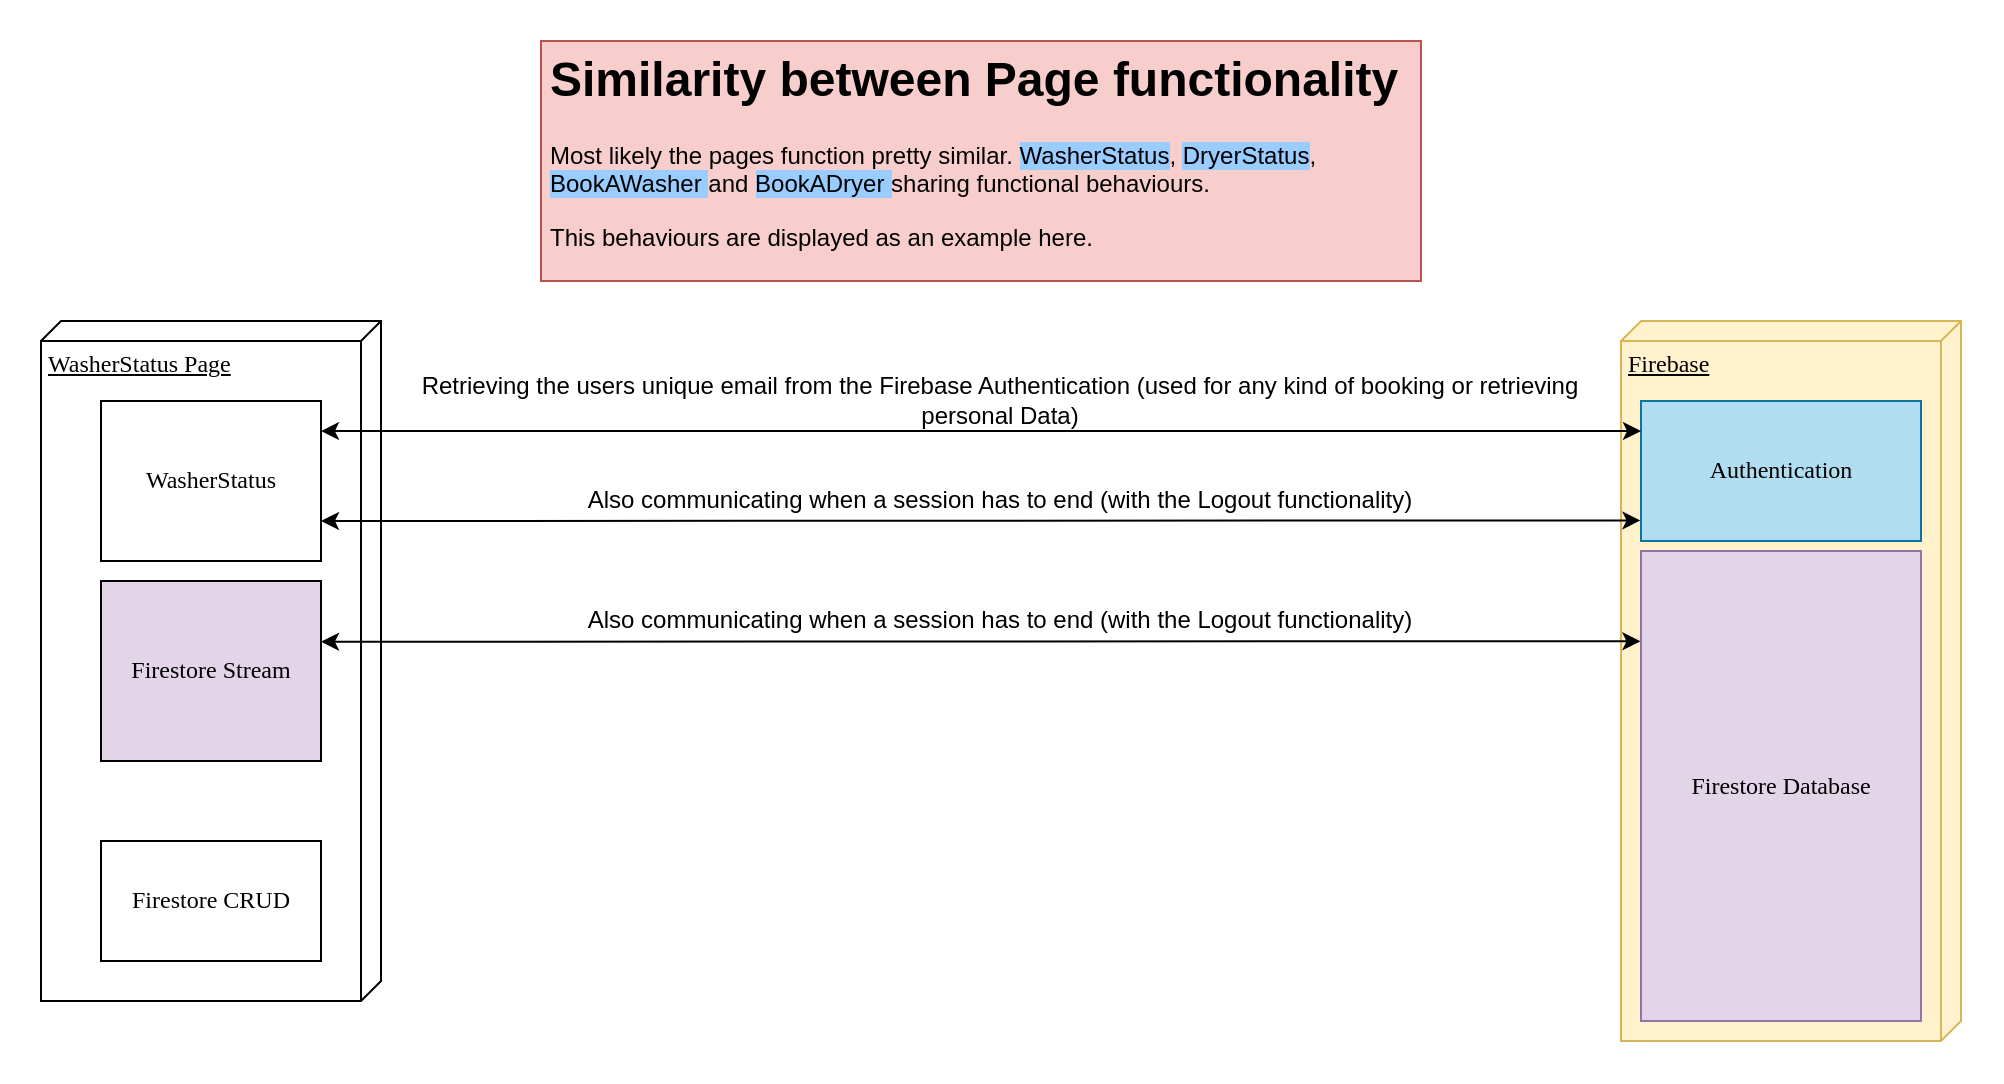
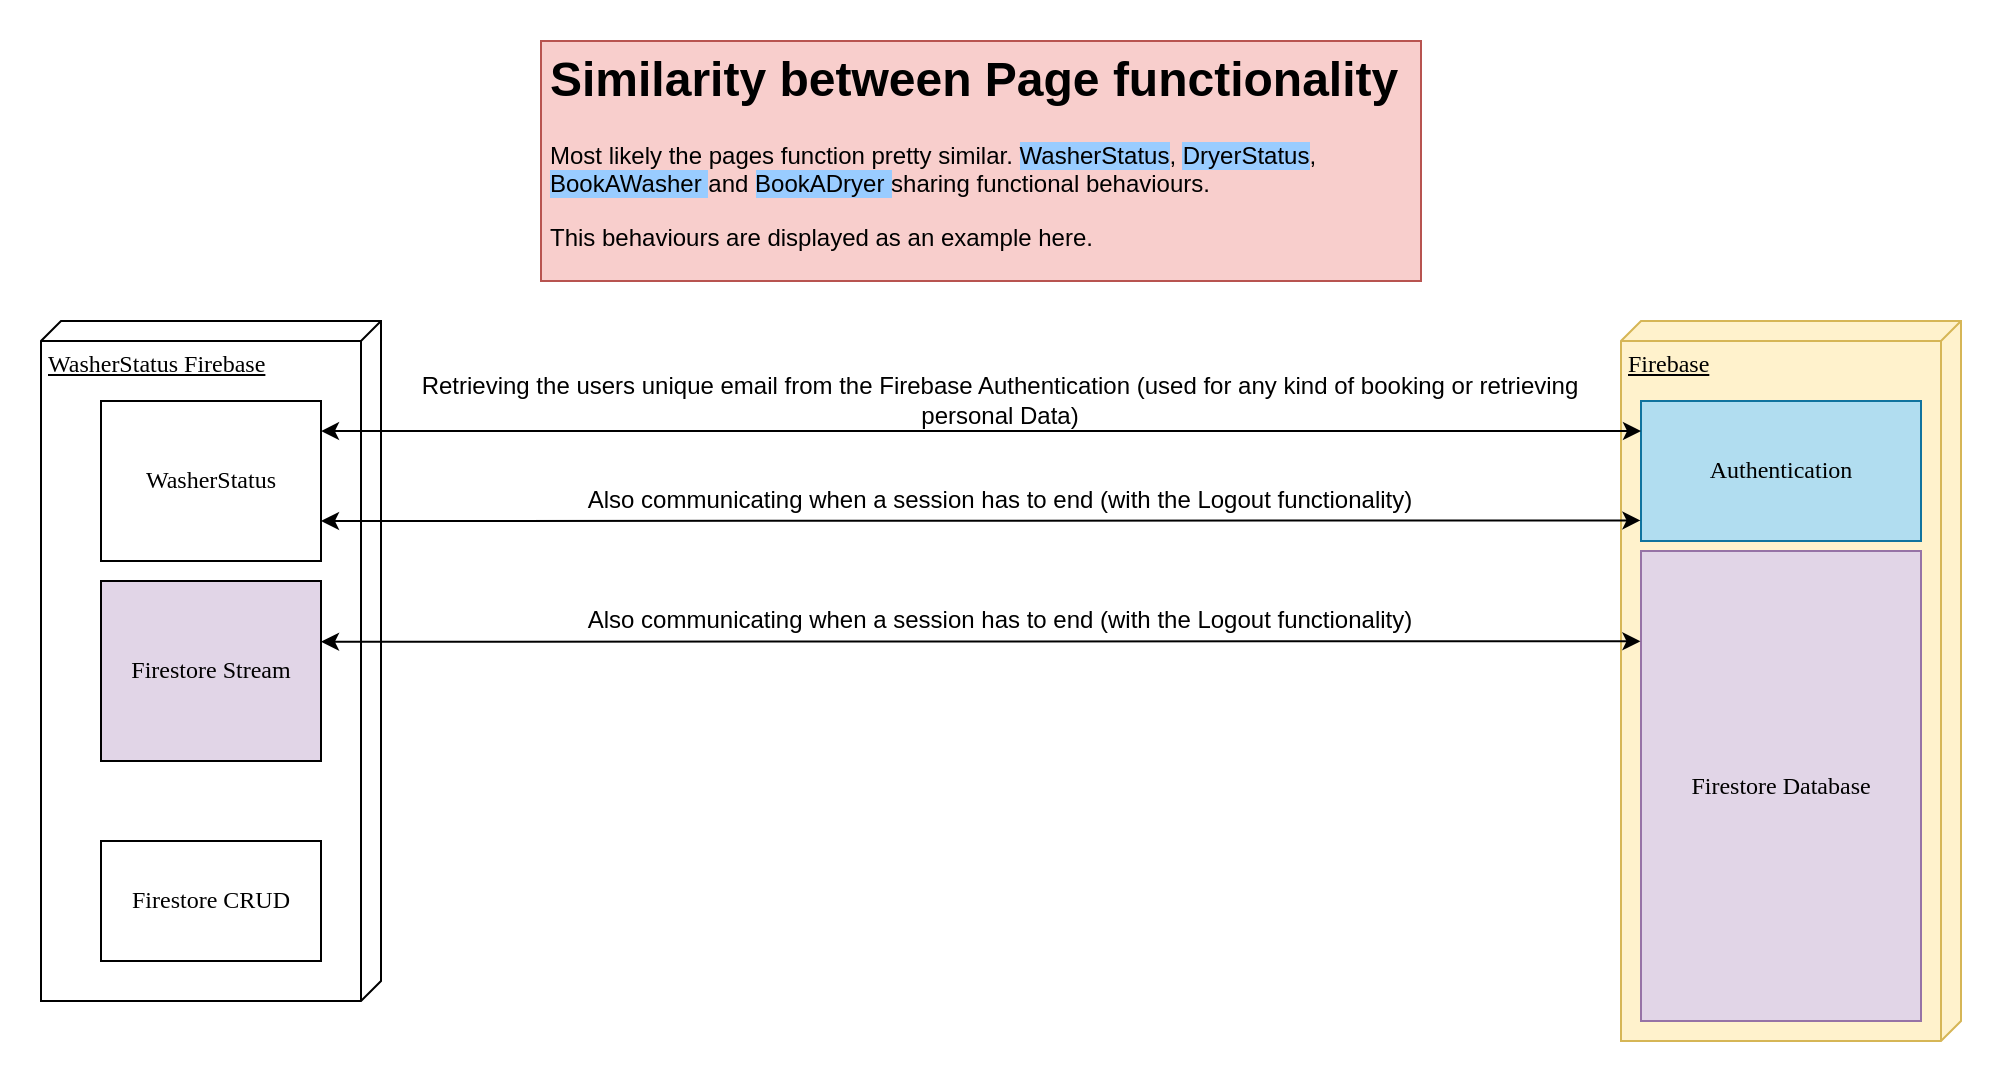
node "WasherStatus Page": label "WasherStatus Page" -> "WasherStatus Firebase"
